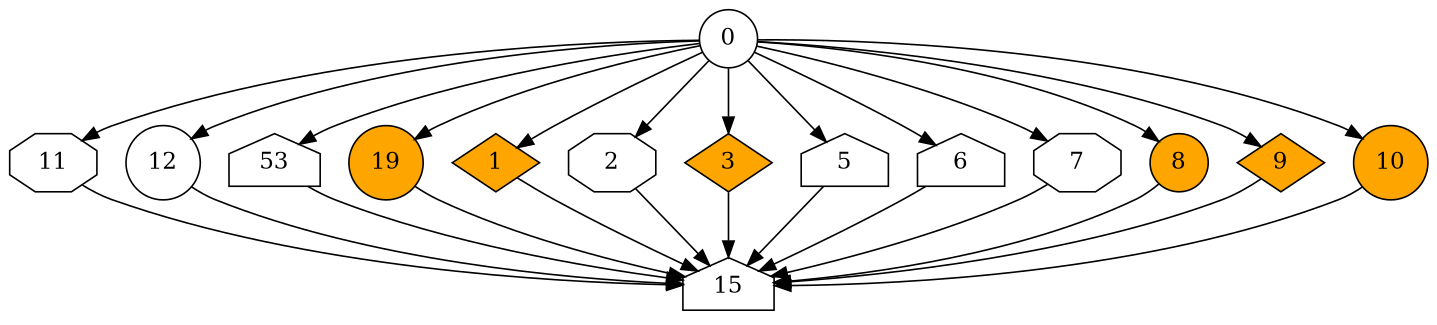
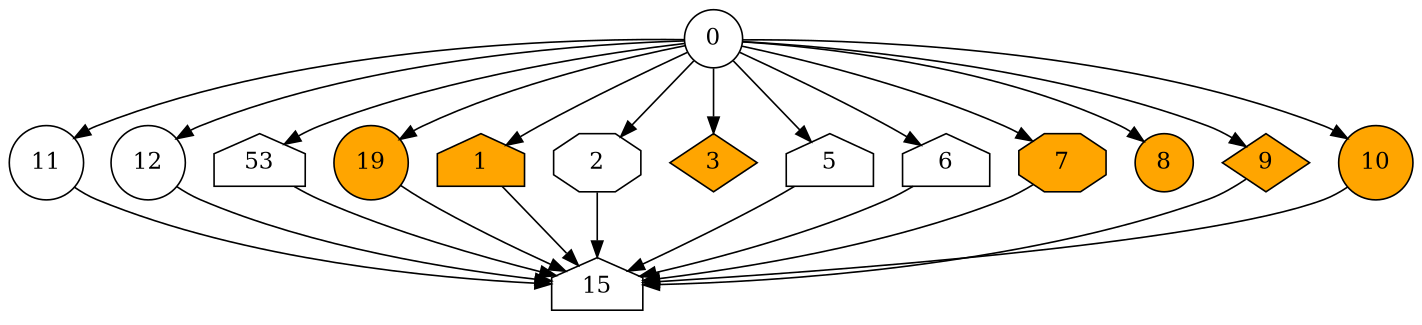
node "11": shape octagon -> circle
node "1": shape diamond -> house
node "7": fillcolor white -> orange
edge "3" -> "15": removed
edge "8" -> "15": removed
